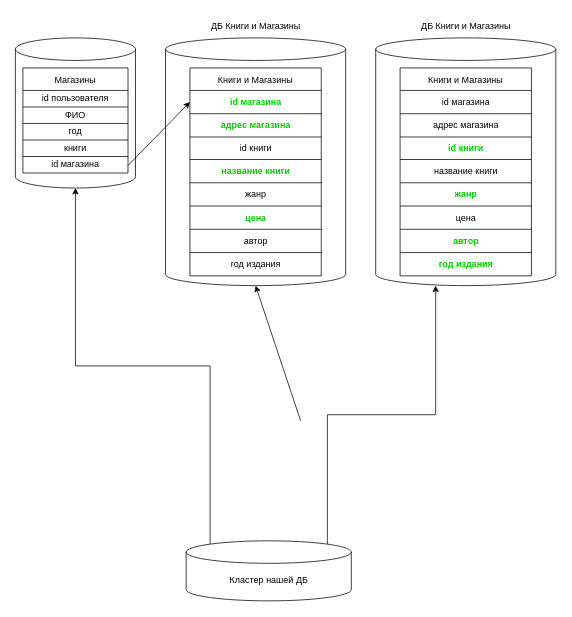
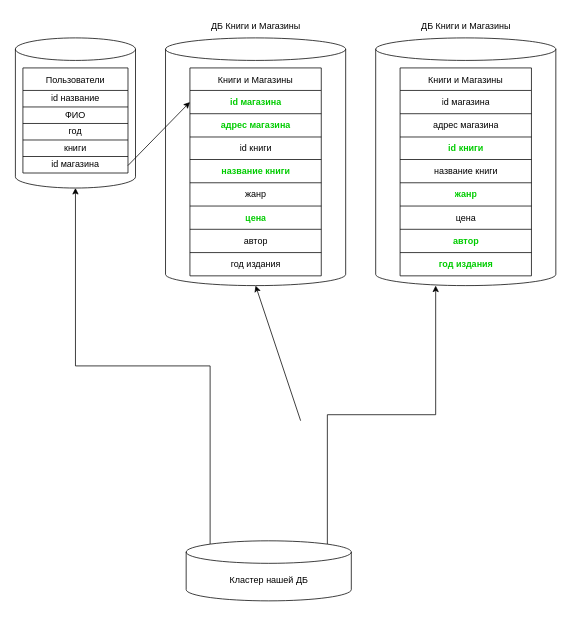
node "Магазины": label "Магазины" -> "Пользователи"
node "id пользователя": label "id пользователя" -> "id название"
